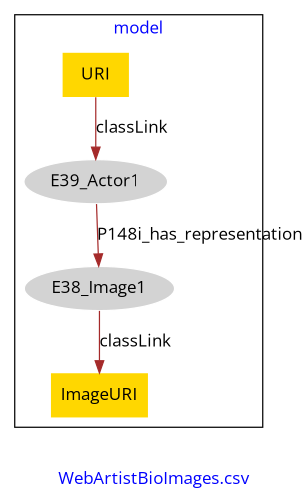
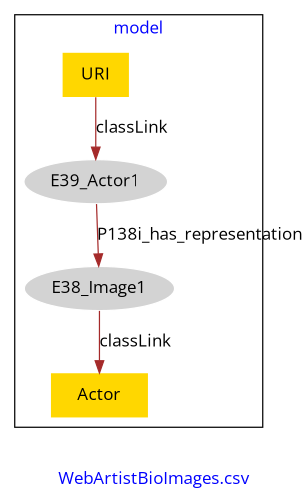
edge "E39_Actor1" -> "E38_Image1": label "P148i_has_representation" -> "P138i_has_representation"
node "ImageURI": label "ImageURI" -> "Actor"
